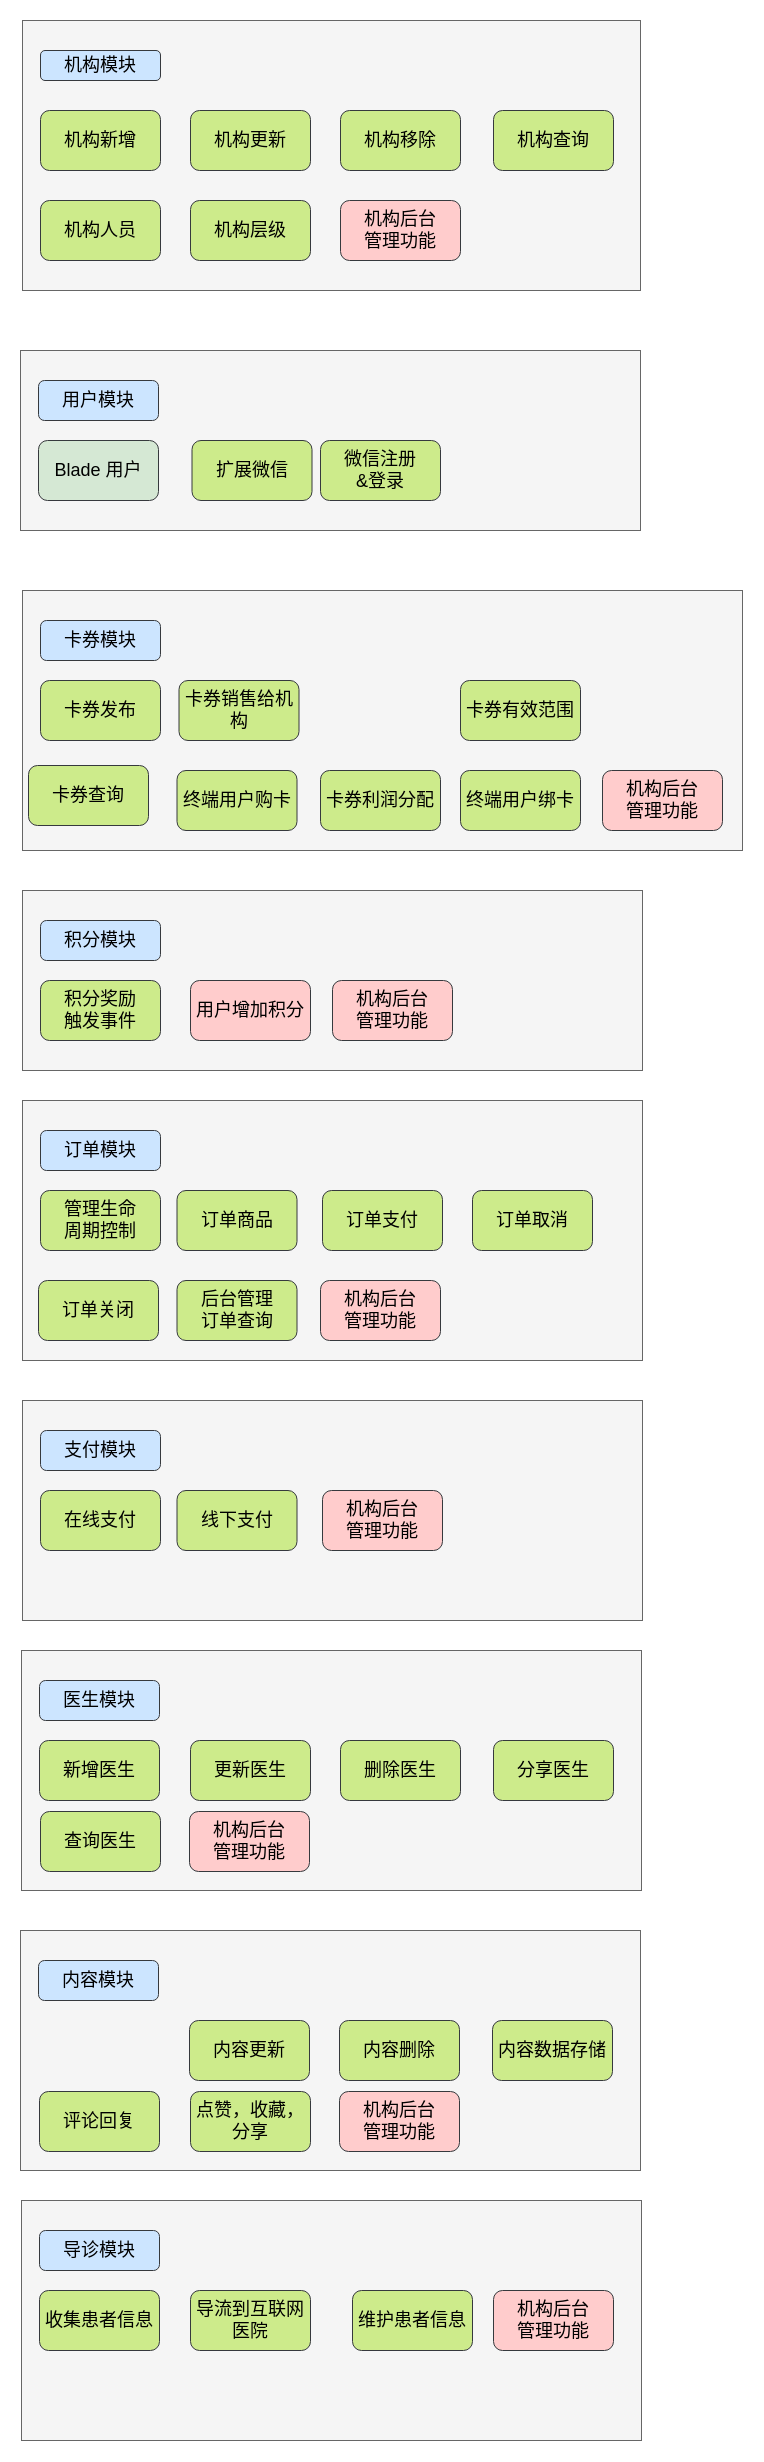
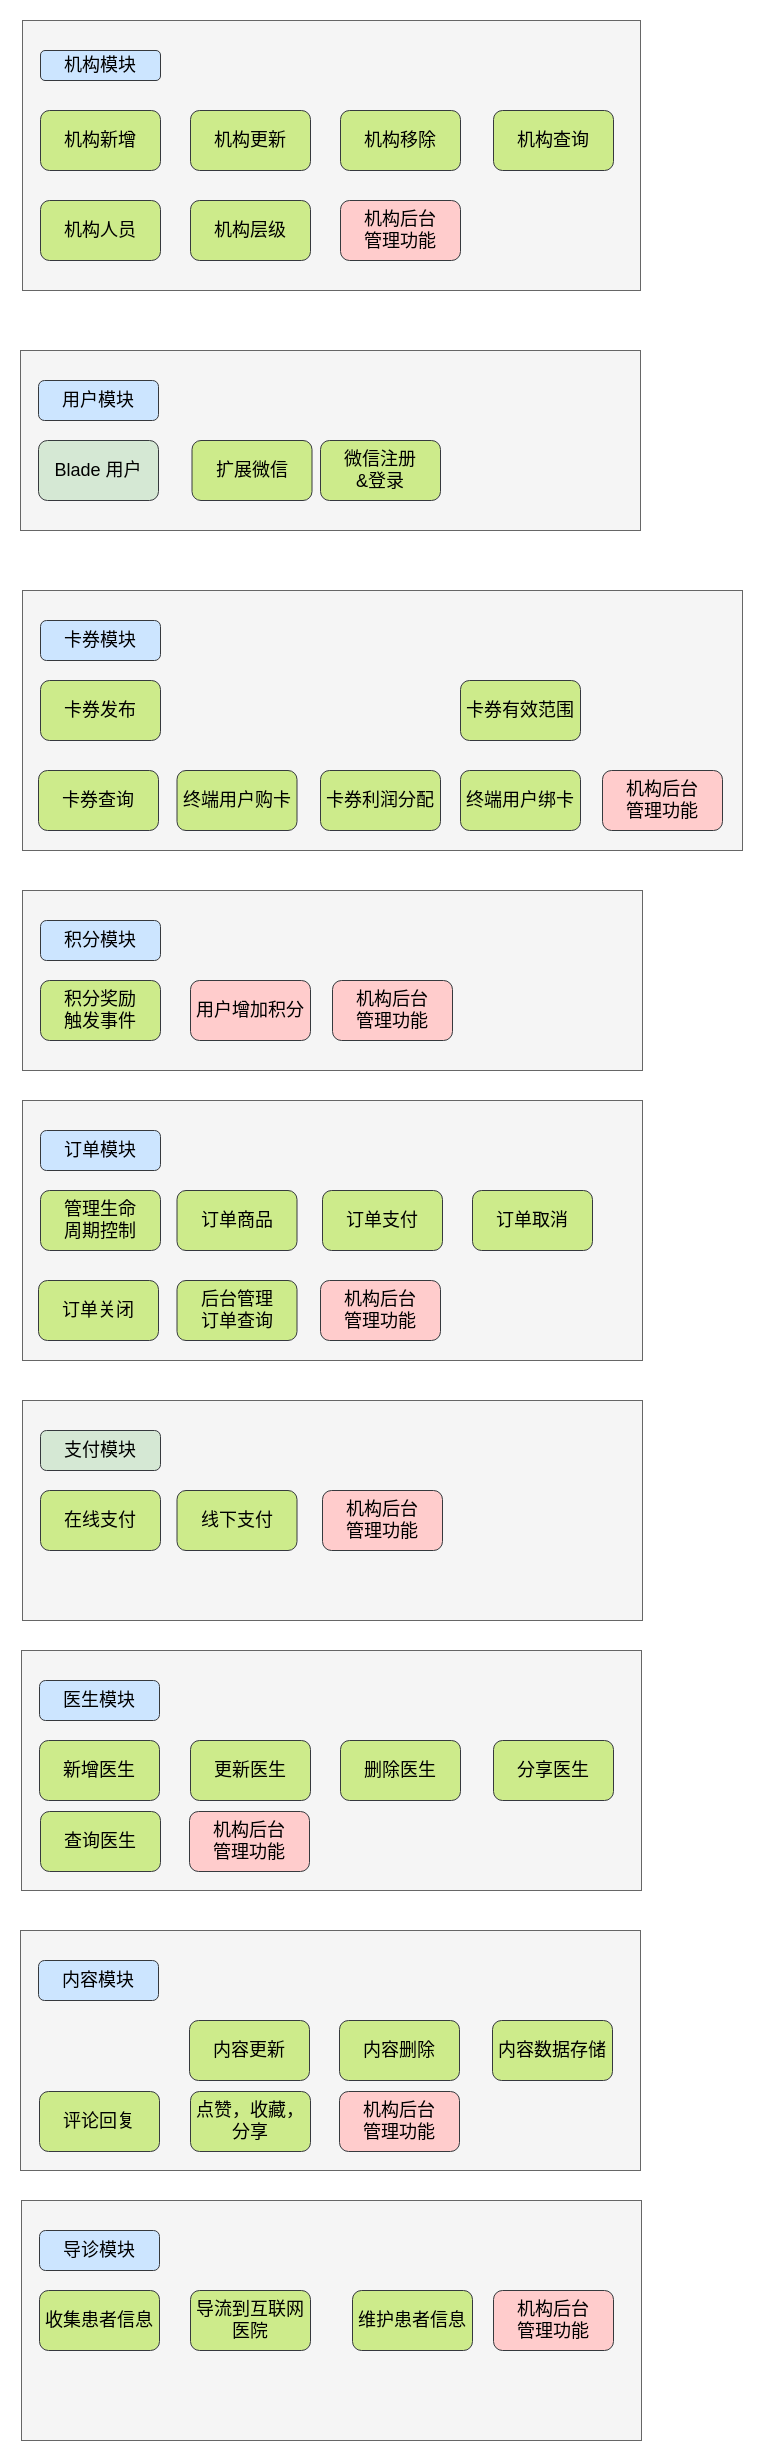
node "卡券销售给机构": removed
node "卡券查询": moved (89, 796) -> (99, 801)
node "支付模块": fillcolor #cce5ff -> #d5e8d4
